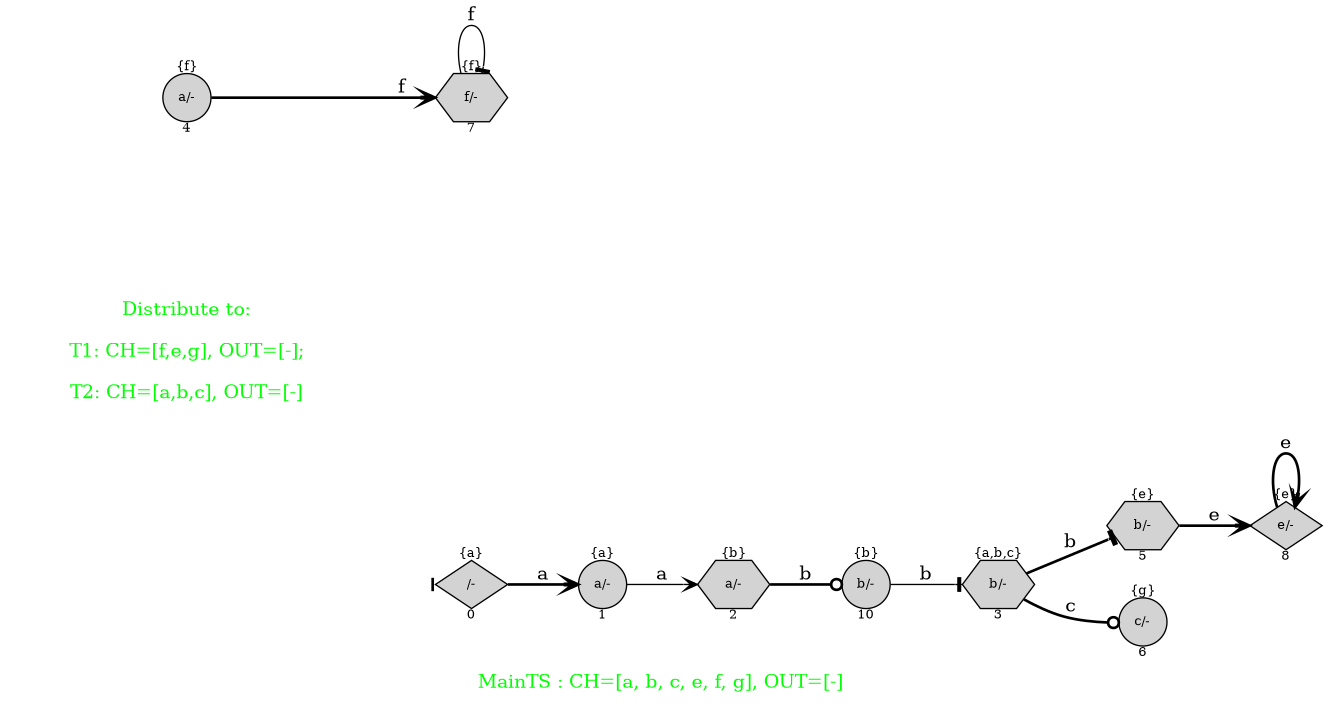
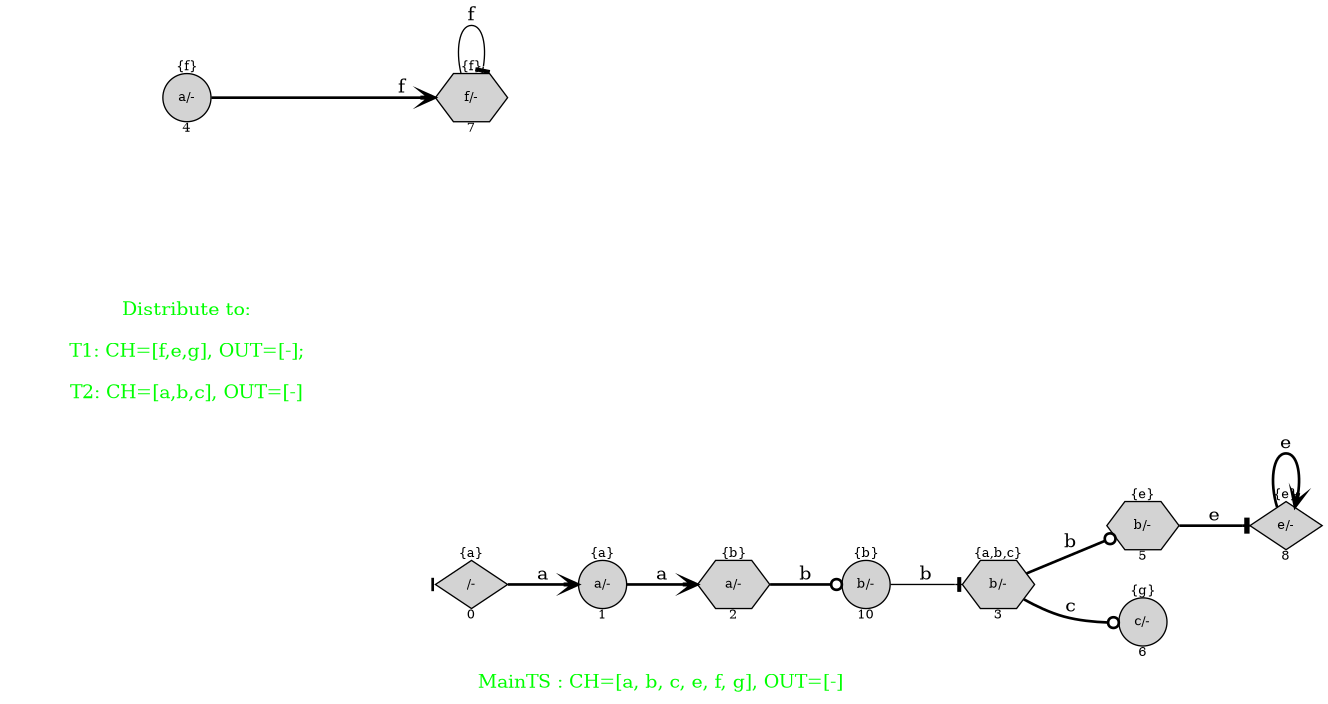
edge "{e} b/- 5" -> "{e} e/- 8": arrowhead vee -> tee
edge "{a,b,c} b/- 3" -> "{e} b/- 5": arrowhead tee -> odot
edge "{a} a/- 1" -> "{b} a/- 2": style solid -> bold
